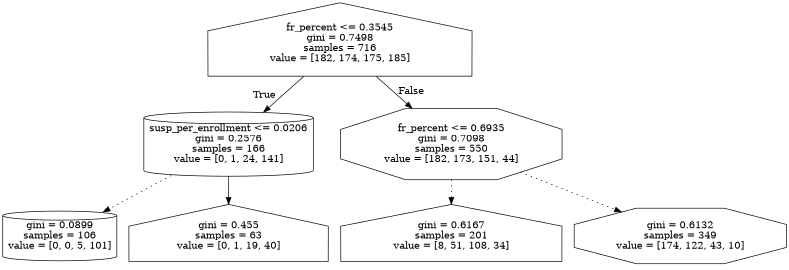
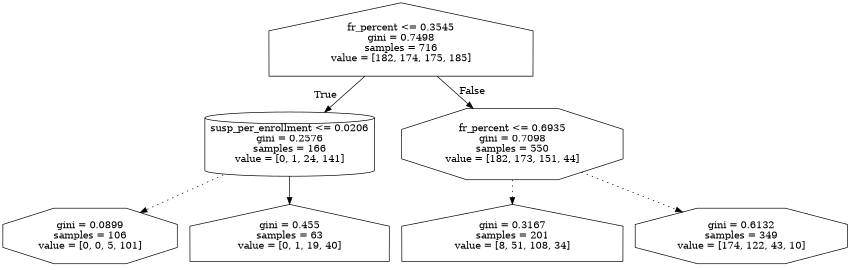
node "gini = 0.0899 samples = 106 value = [0, 0, 5, 101]": shape cylinder -> octagon
node "gini = 0.6167 samples = 201 value = [8, 51, 108, 34]": label "gini = 0.6167 samples = 201 value = [8, 51, 108, 34]" -> "gini = 0.3167 samples = 201 value = [8, 51, 108, 34]"
